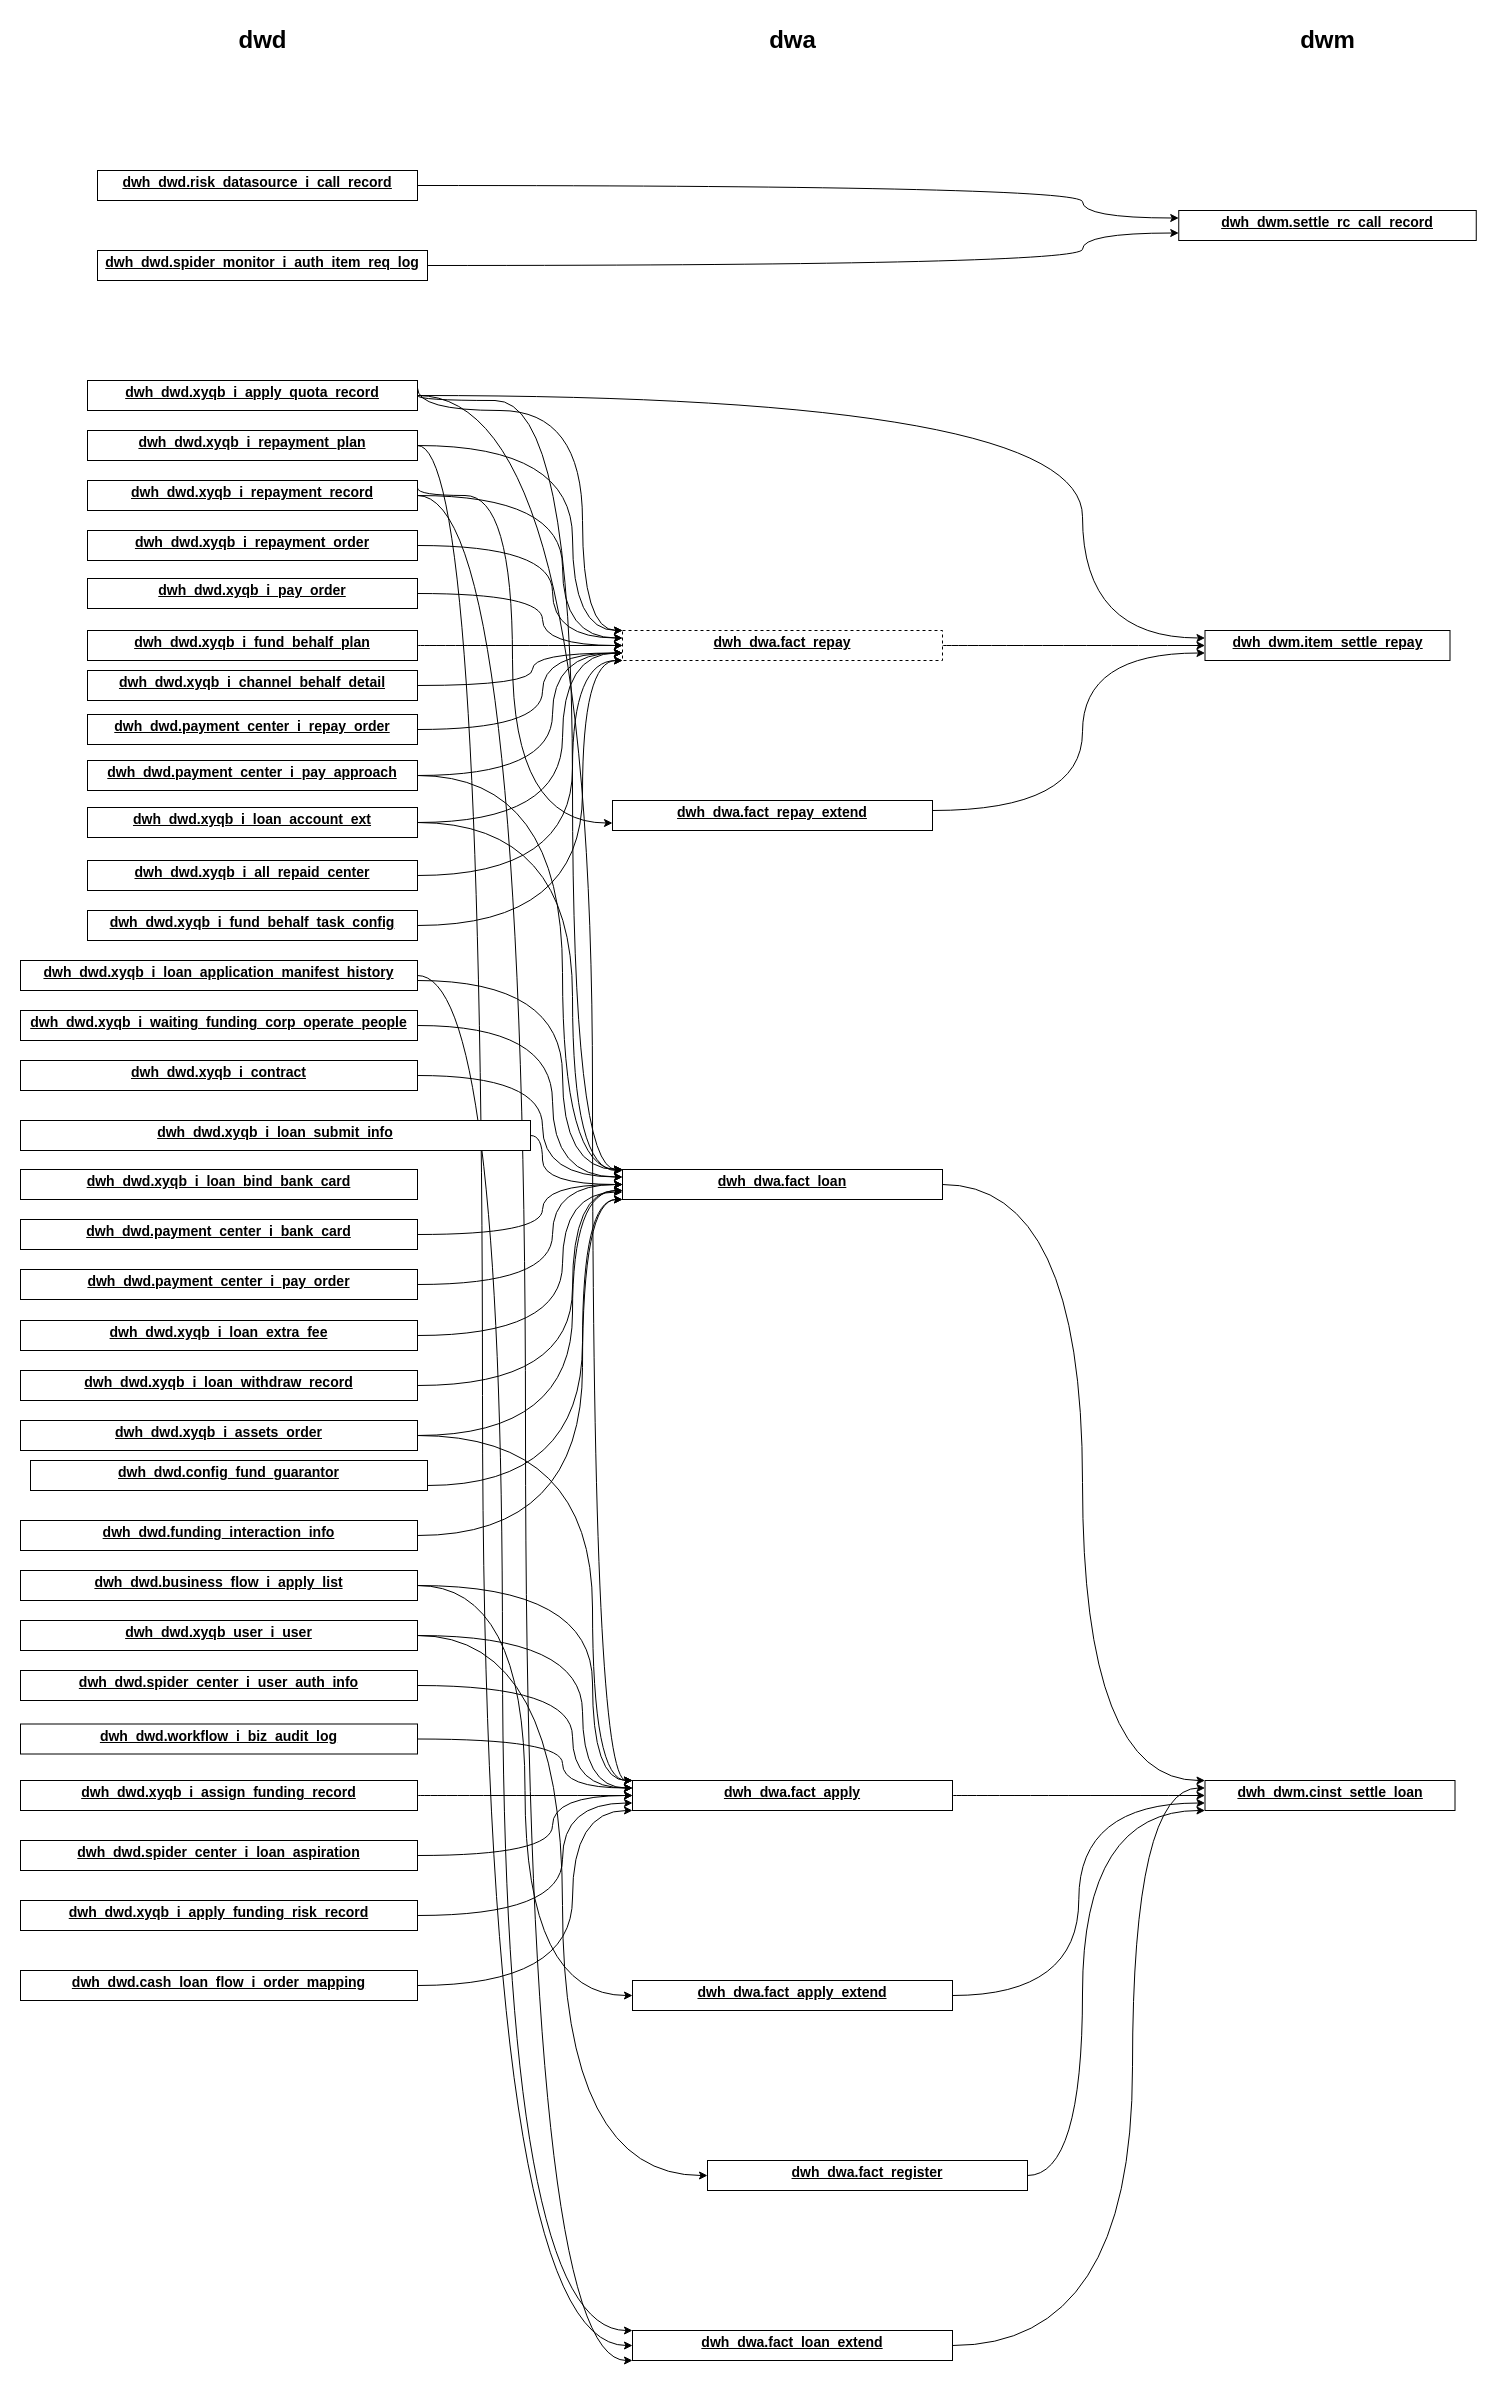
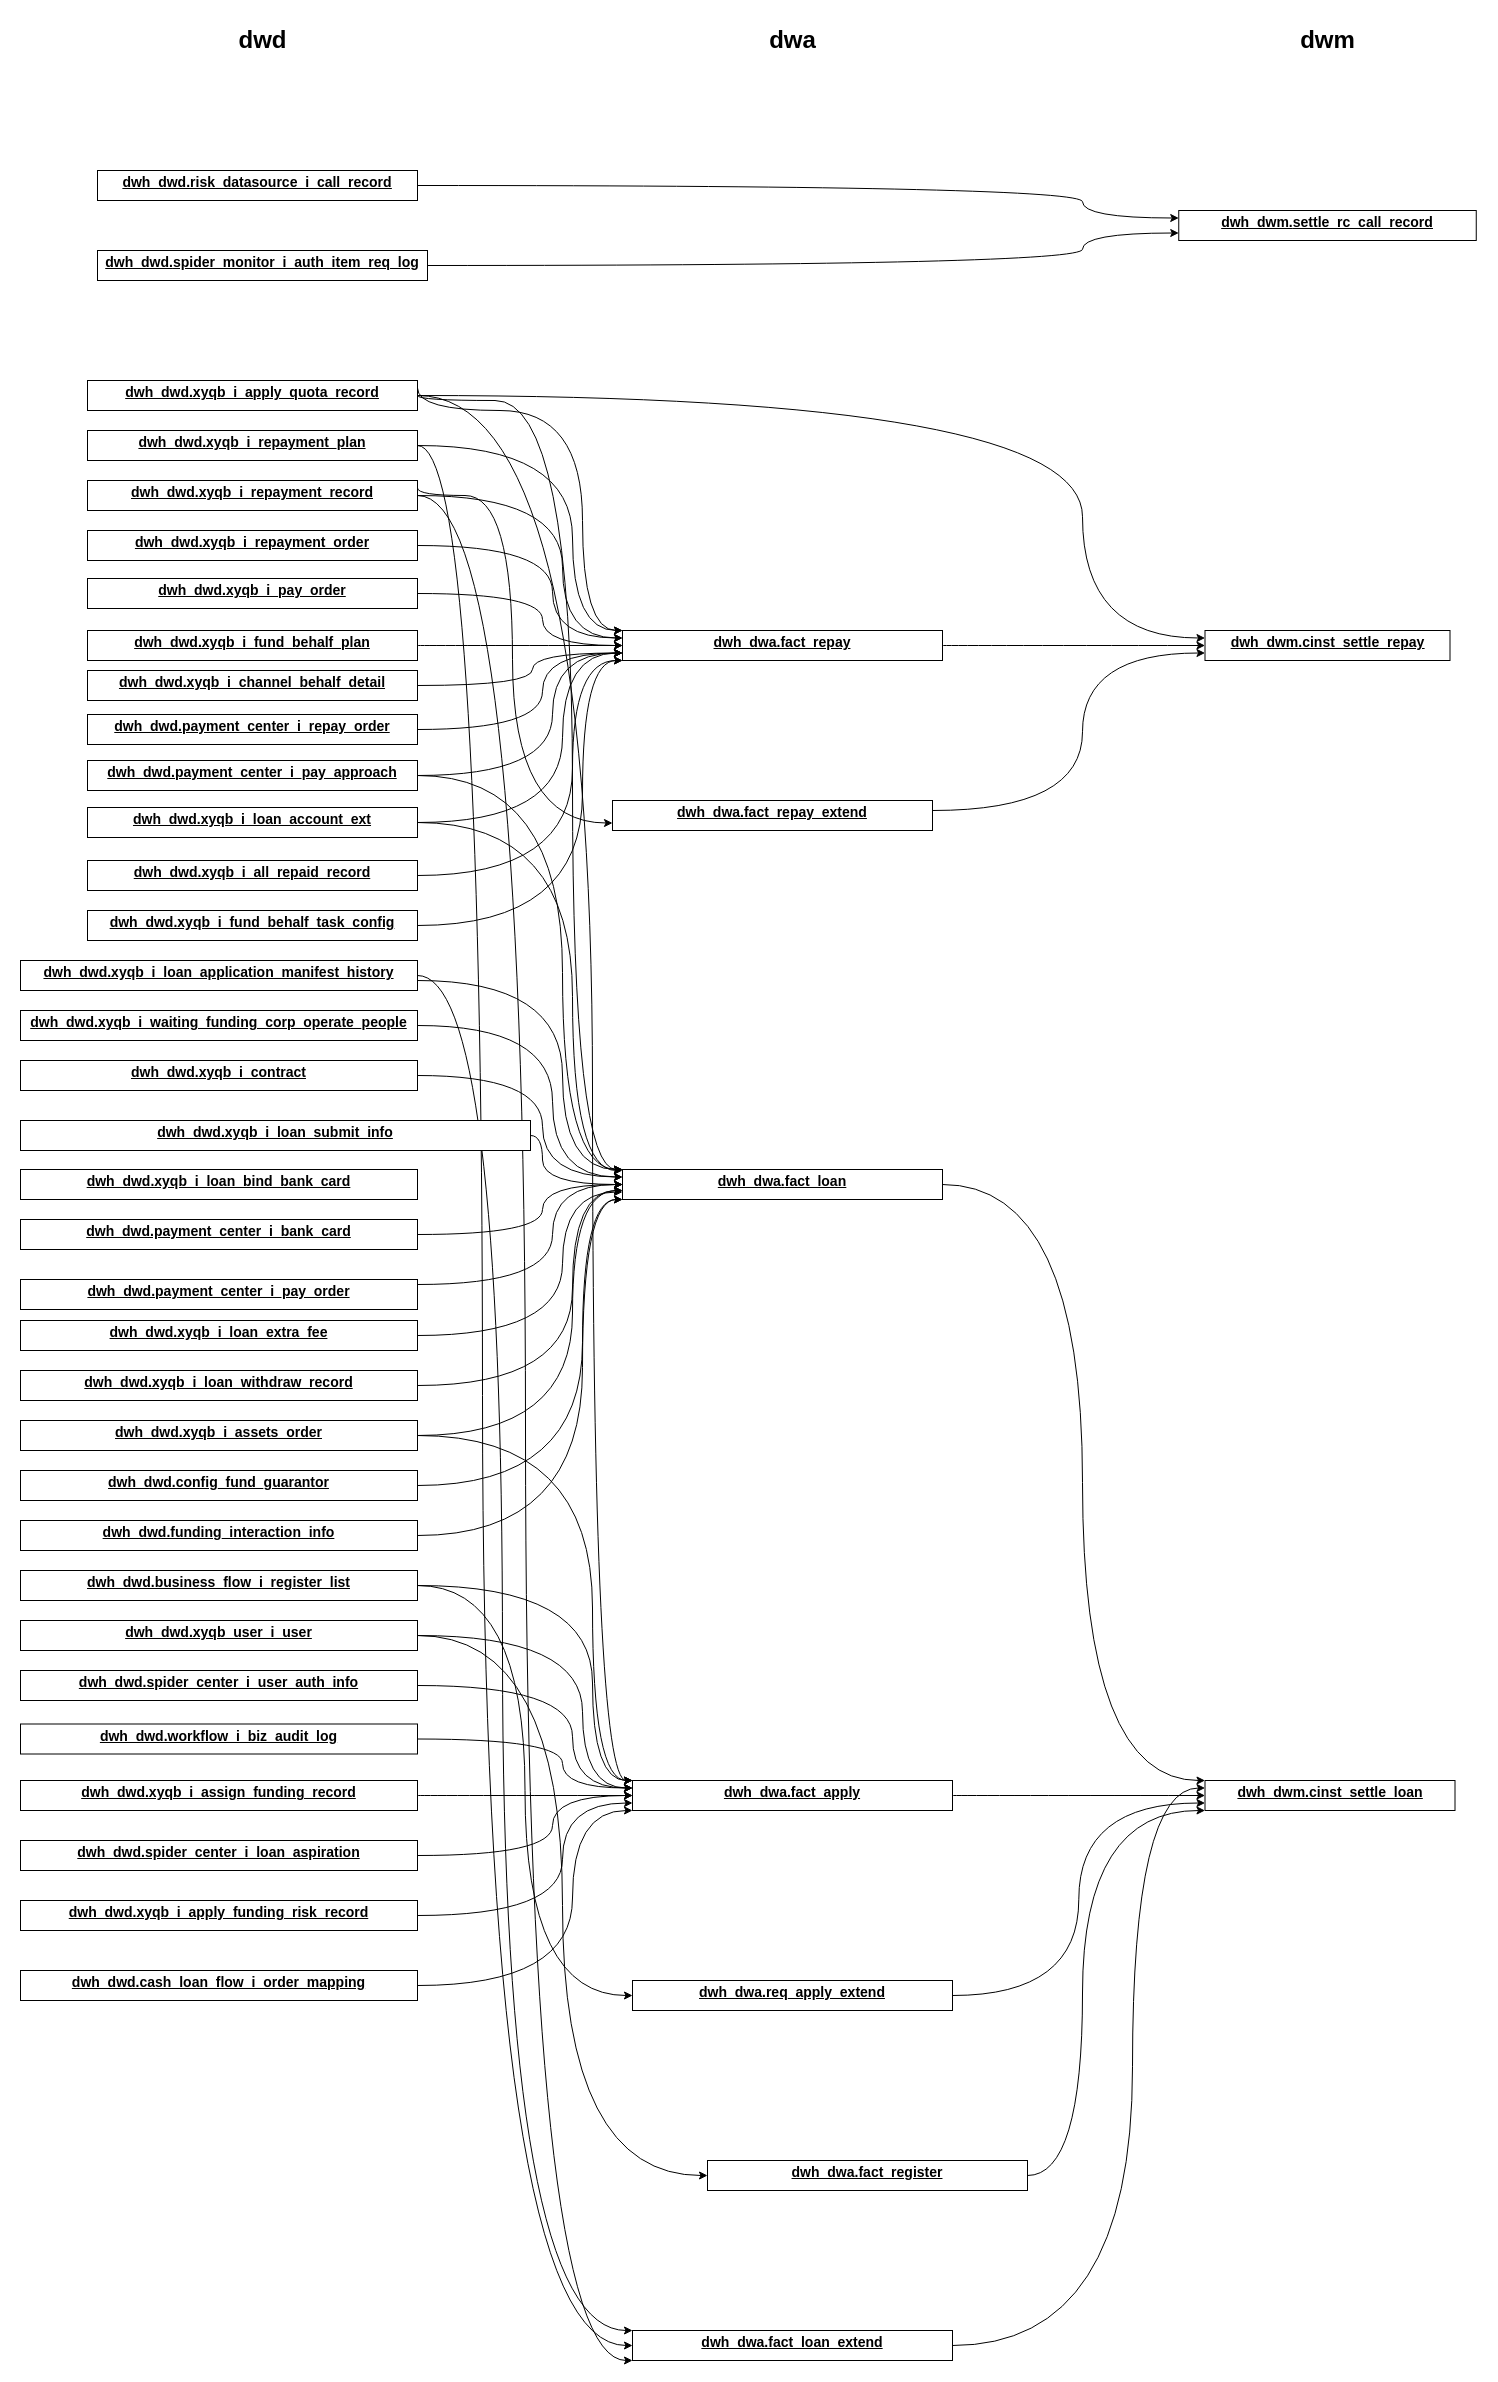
node "dwh_dwm.item_settle_repay": label "dwh_dwm.item_settle_repay" -> "dwh_dwm.cinst_settle_repay"
node "dwh_dwa.fact_repay": style dashed -> solid
node "dwh_dwd.xyqb_i_all_repaid_center": label "dwh_dwd.xyqb_i_all_repaid_center" -> "dwh_dwd.xyqb_i_all_repaid_record"
node "dwh_dwd.payment_center_i_pay_order": moved (219, 1285) -> (219, 1295)
node "dwh_dwd.config_fund_guarantor": moved (229, 1476) -> (219, 1486)
node "dwh_dwd.business_flow_i_apply_list": label "dwh_dwd.business_flow_i_apply_list" -> "dwh_dwd.business_flow_i_register_list"
node "dwh_dwa.fact_apply_extend": label "dwh_dwa.fact_apply_extend" -> "dwh_dwa.req_apply_extend"
